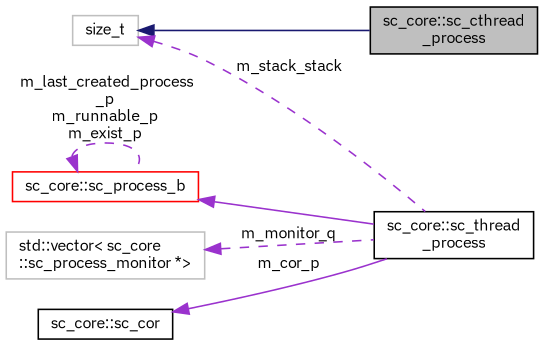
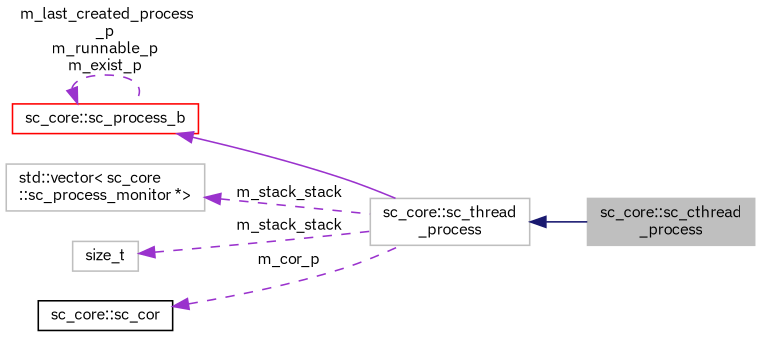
edge "sc_core::sc_cthread _process" -> "size_t": now "sc_core::sc_cthread _process" -> "sc_core::sc_thread _process"
node "sc_core::sc_cthread _process": color black -> grey75
edge "sc_core::sc_thread _process" -> "std::vector< sc_core ::sc_process_monitor *>": label " m_monitor_q" -> " m_stack_stack"
node "sc_core::sc_thread _process": color black -> grey75
edge "sc_core::sc_thread _process" -> "sc_core::sc_cor": style solid -> dashed
